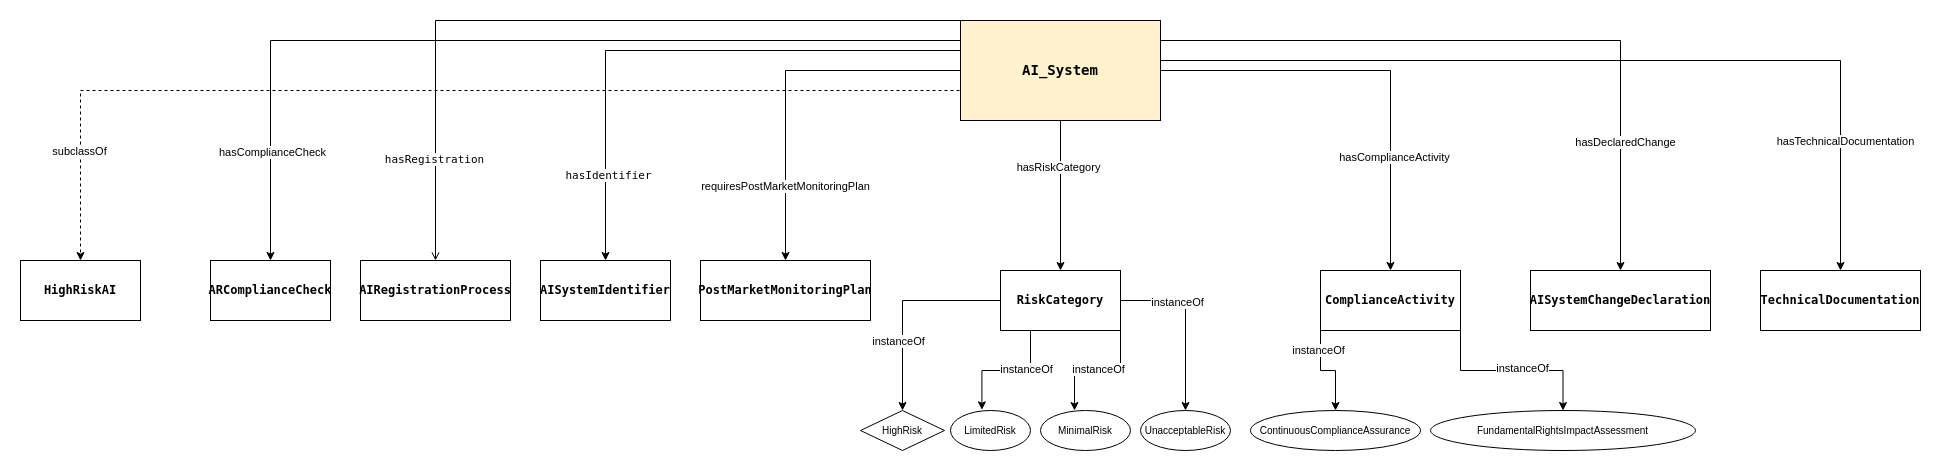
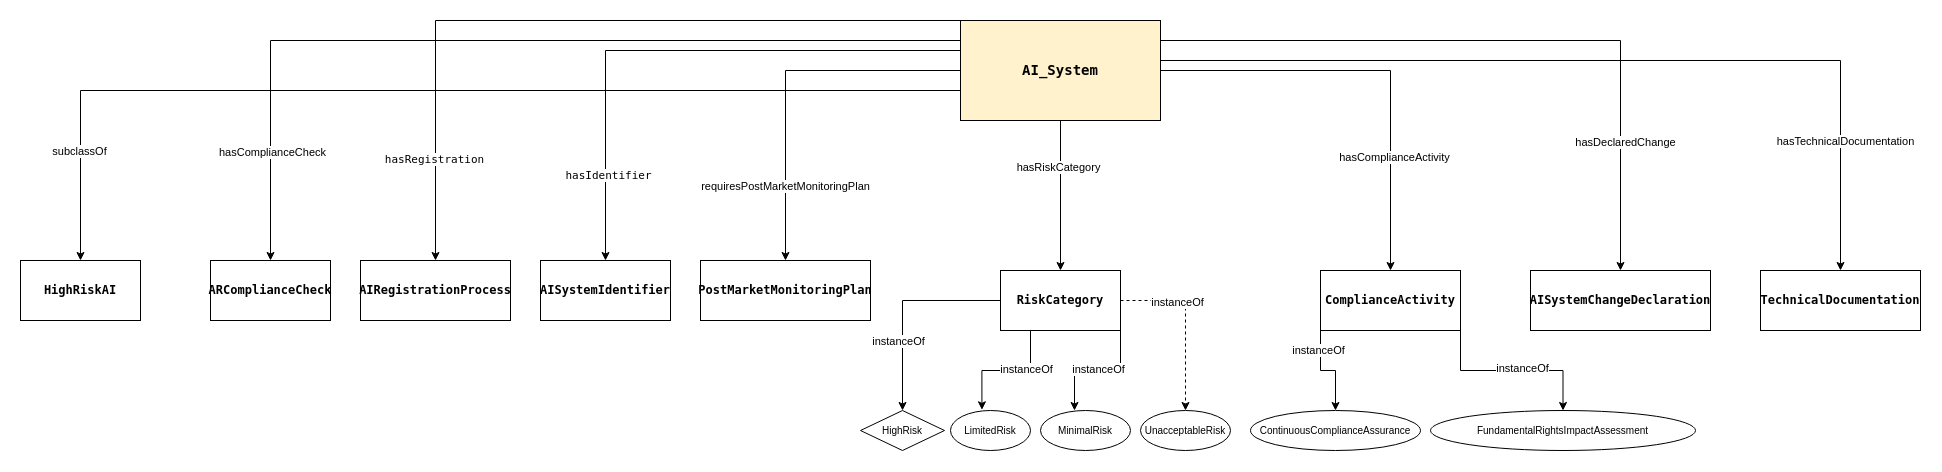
edge "AI_System" -> "HighRiskAI": style dashed -> solid
edge "AI_System" -> "AIRegistrationProcess": arrowhead open -> classic
edge "RiskCategory" -> "UnacceptableRisk": style solid -> dashed
